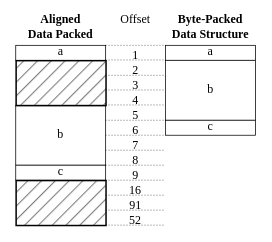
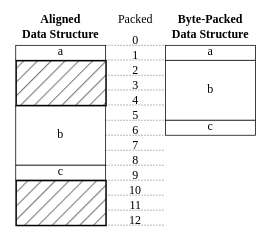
node "Offset": label "Offset" -> "Packed"
node "Aligned Data Packed": label "Aligned Data Packed" -> "Aligned Data Structure"
node "0": added
node "16": label "16" -> "10"
node "91": label "91" -> "11"
node "52": label "52" -> "12"
